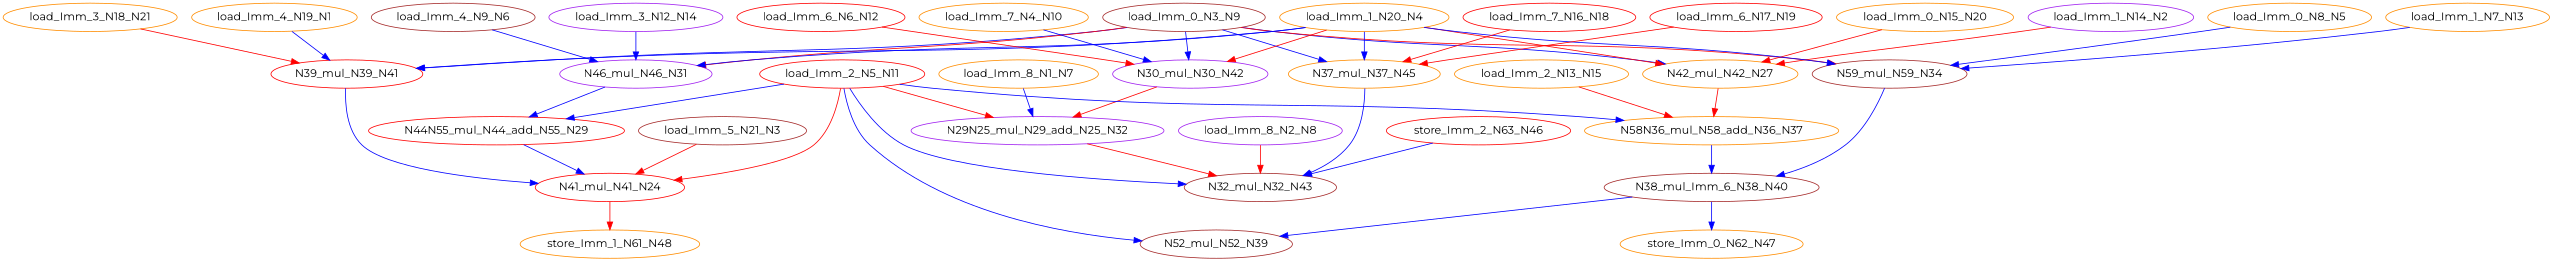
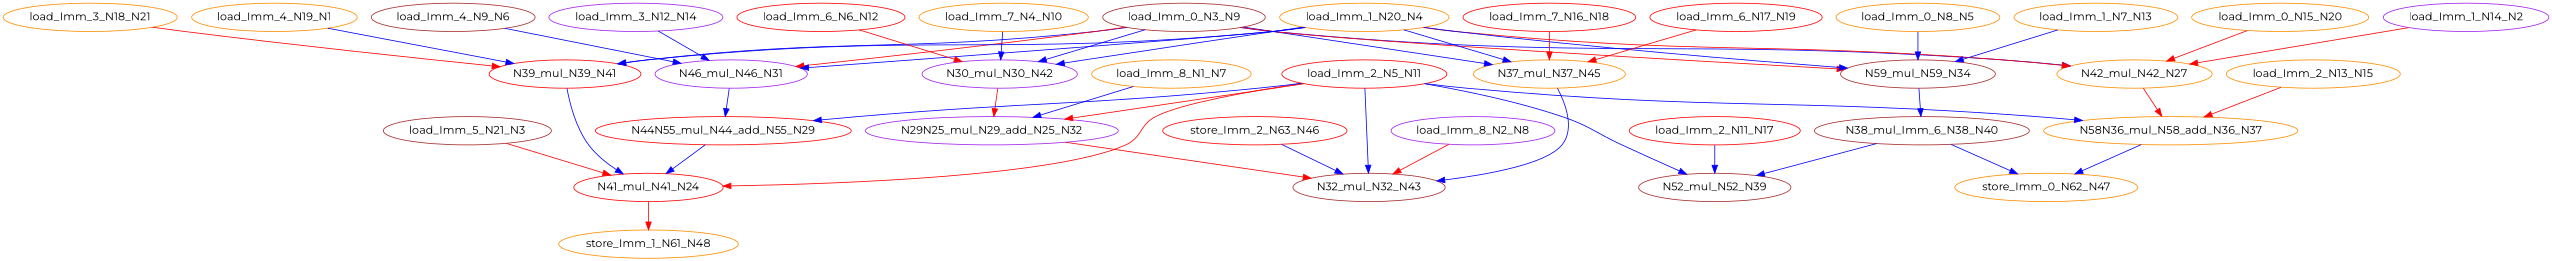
edge "load_Imm_1_N20_N4" -> "N30_mul_N30_N42": color red -> blue
node "load_Imm_2_N11_N17": added
edge "N58N36_mul_N58_add_N36_N37" -> "N38_mul_Imm_6_N38_N40": now "N58N36_mul_N58_add_N36_N37" -> "store_Imm_0_N62_N47"
